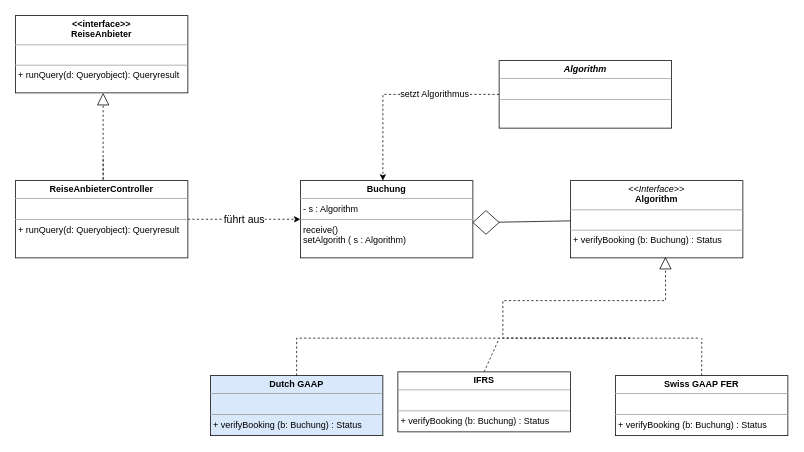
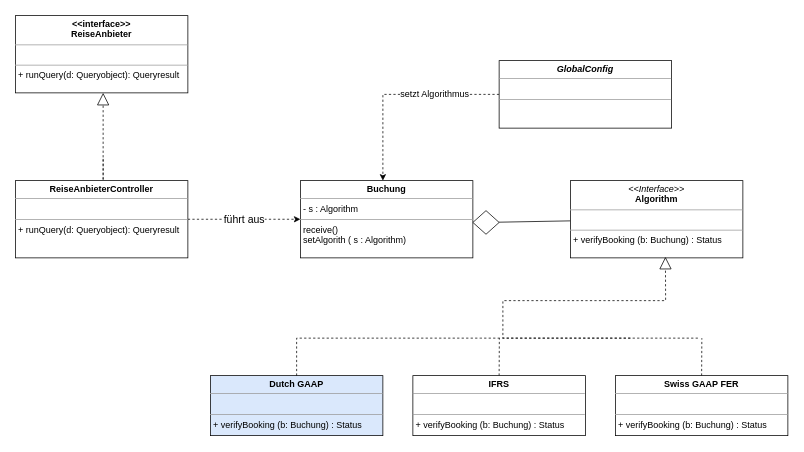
node "Algorithm": label "Algorithm" -> "GlobalConfig"
node "IFRS + verifyBooking (b: Buchung) : Status": moved (484, 402) -> (499, 405)
